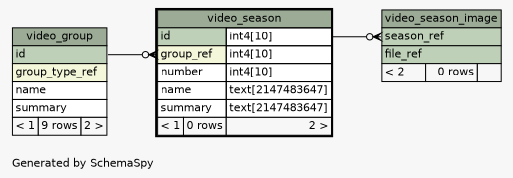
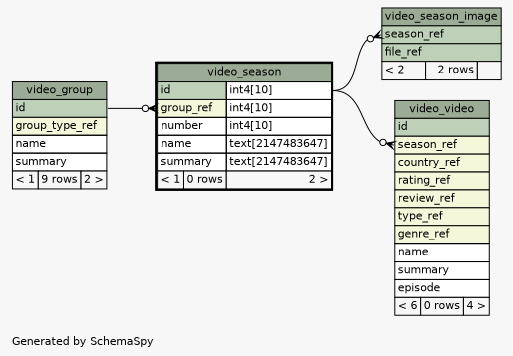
node "video_season_image": text "0 rows" -> "2 rows"
node "video_video": added
